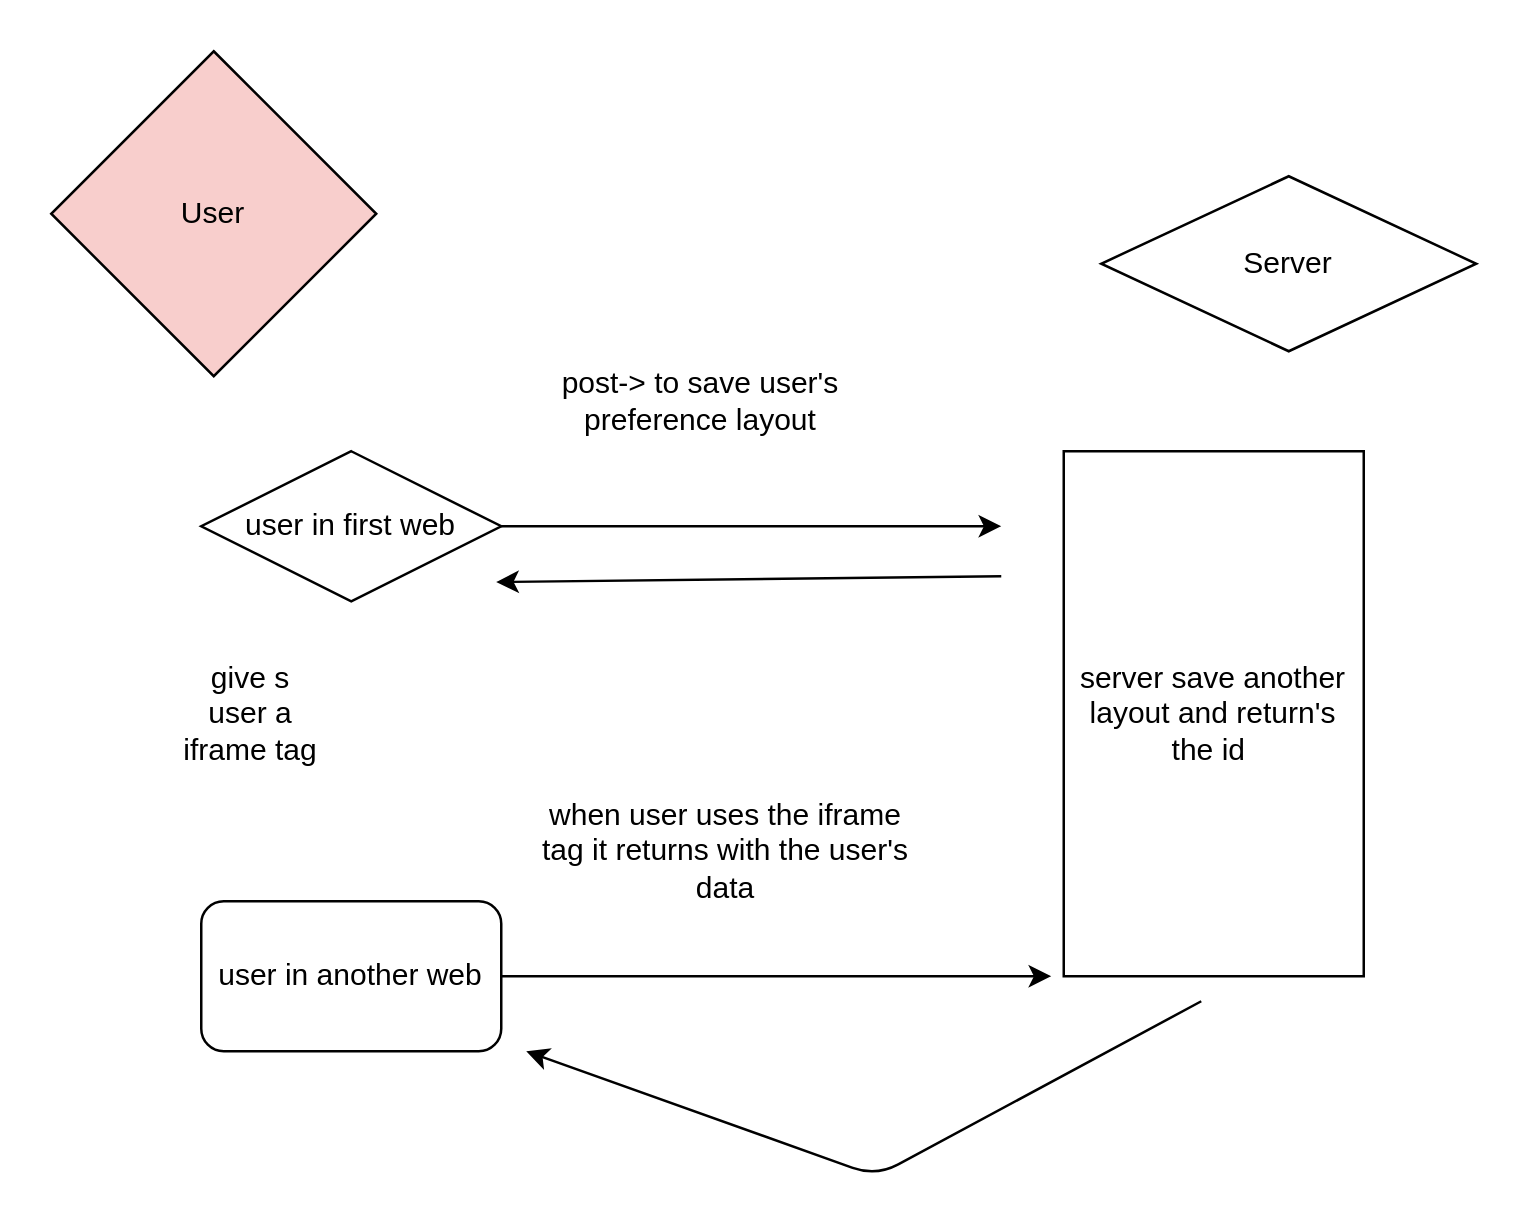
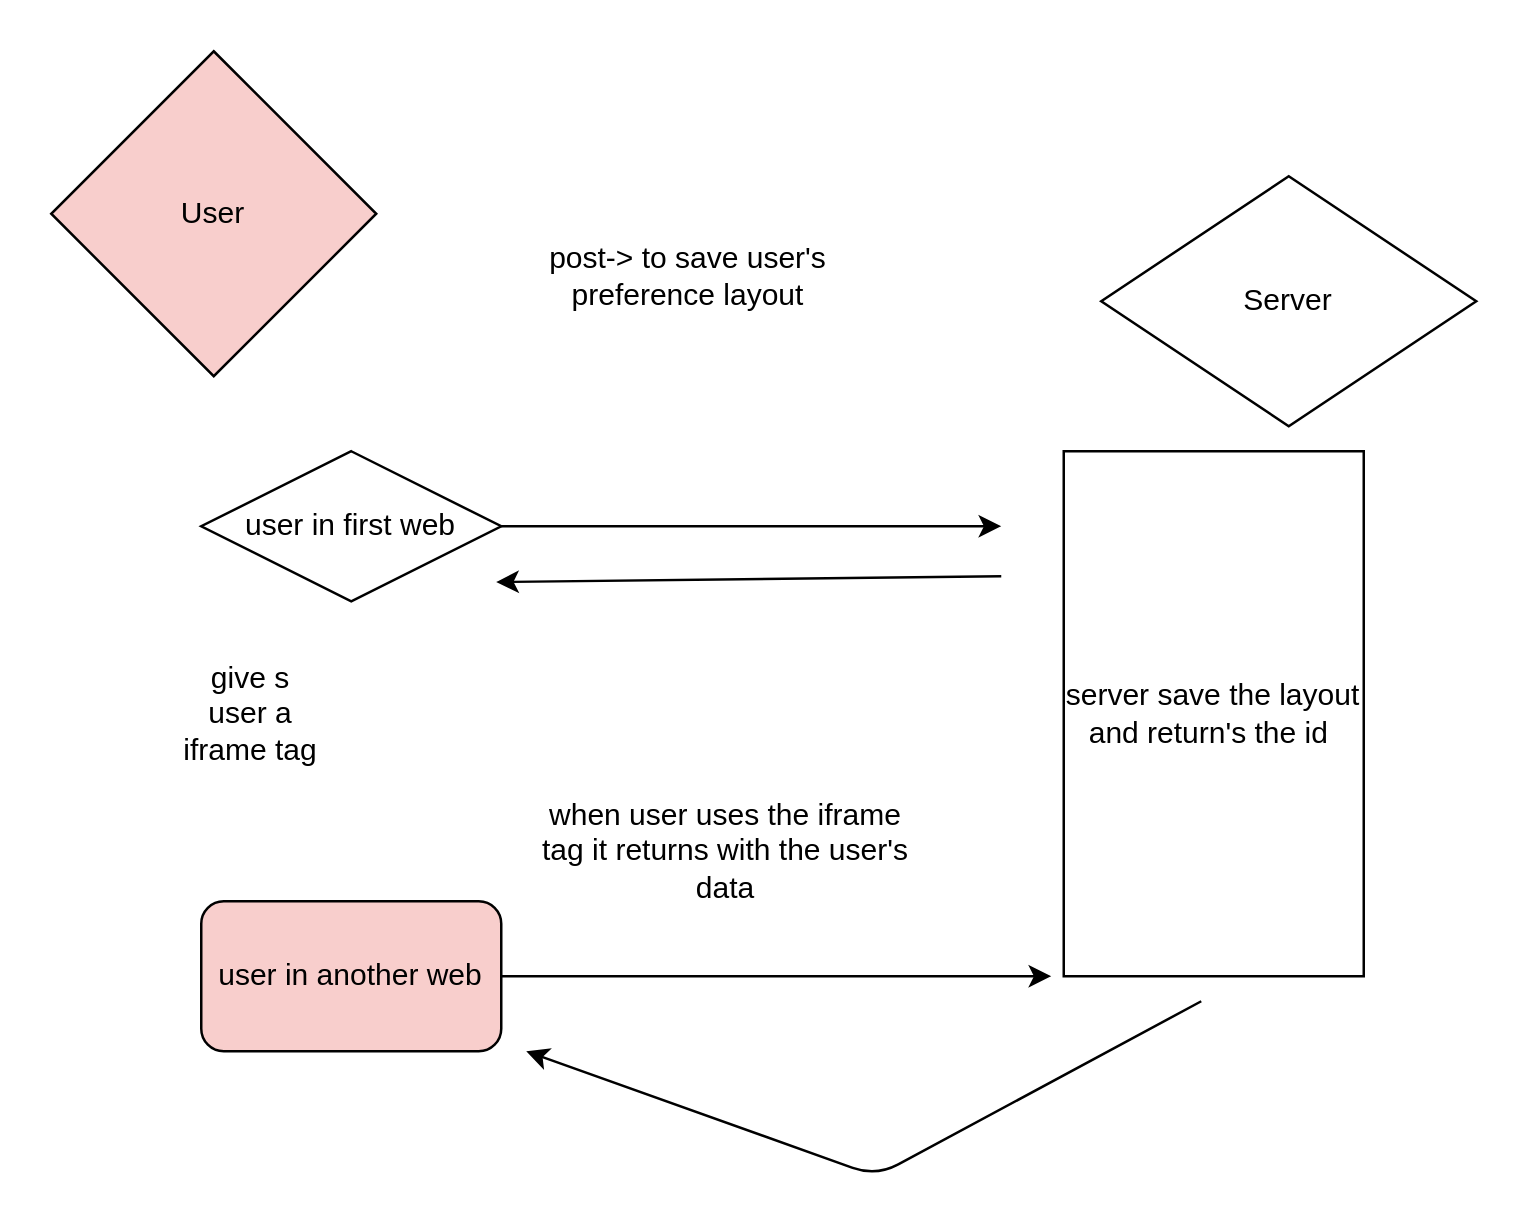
node "Server": size 375x175 -> 375x250
node "post-> to save user's preference layout": moved (701, 401) -> (689, 276)
node "server save another layout and return's the id": label "server save another layout and return's the id" -> "server save the layout and return's the id"
node "user in another web": fillcolor #ffffff -> #f8cecc
